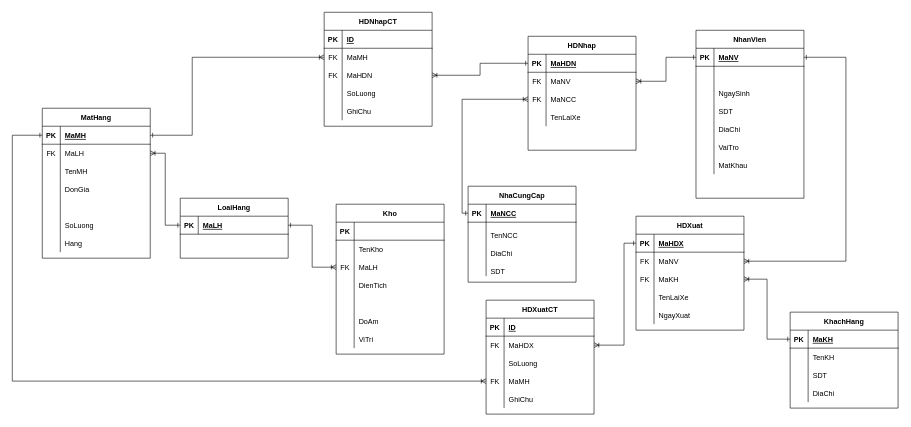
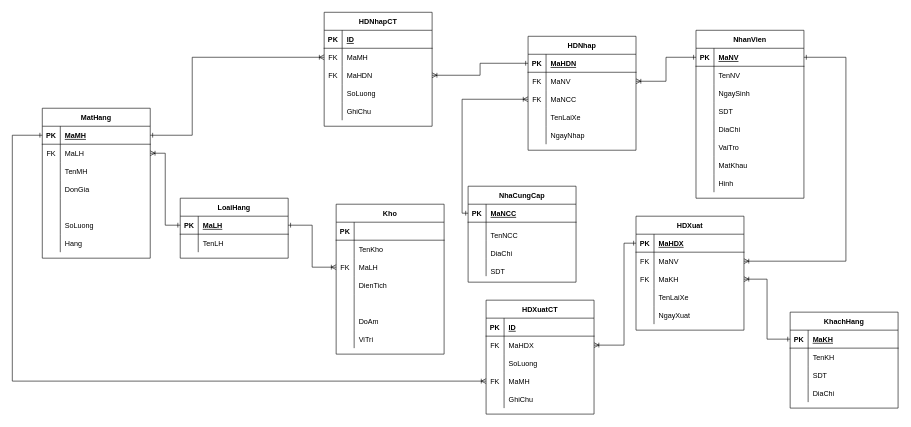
node "TenNV": added
node "NgayNhap": added
node "Hinh": added
node "TenLH": added
